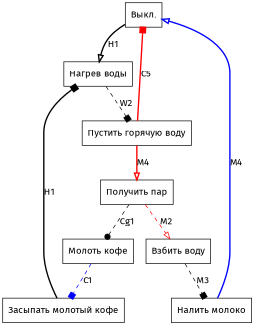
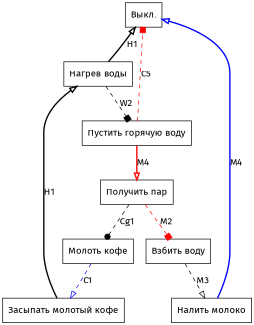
edge "Выкл." -> "Нагрев воды": reversed
edge "Пустить горячую воду" -> "Выкл.": style bold -> dashed
edge "Засыпать молотый кофе" -> "Нагрев воды": arrowhead box -> onormal
edge "Получить пар" -> "Взбить воду": arrowhead onormal -> box
edge "Молоть кофе" -> "Засыпать молотый кофе": arrowhead box -> onormal
edge "Взбить воду" -> "Налить молоко": arrowhead box -> onormal
